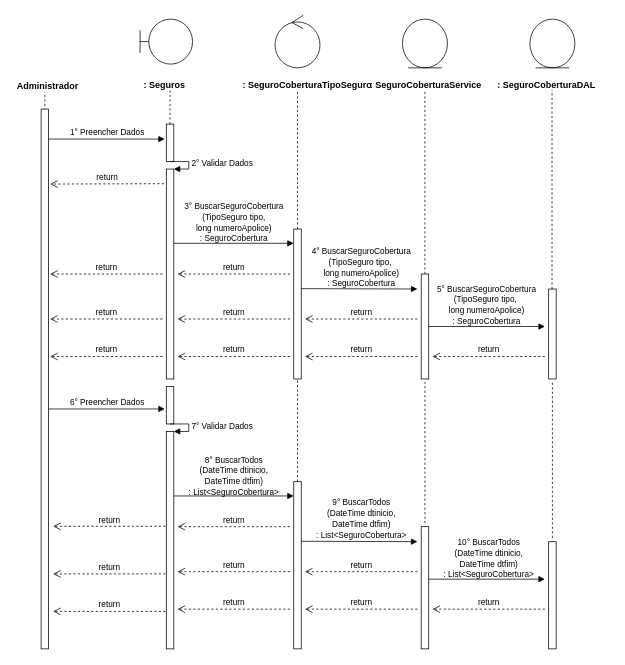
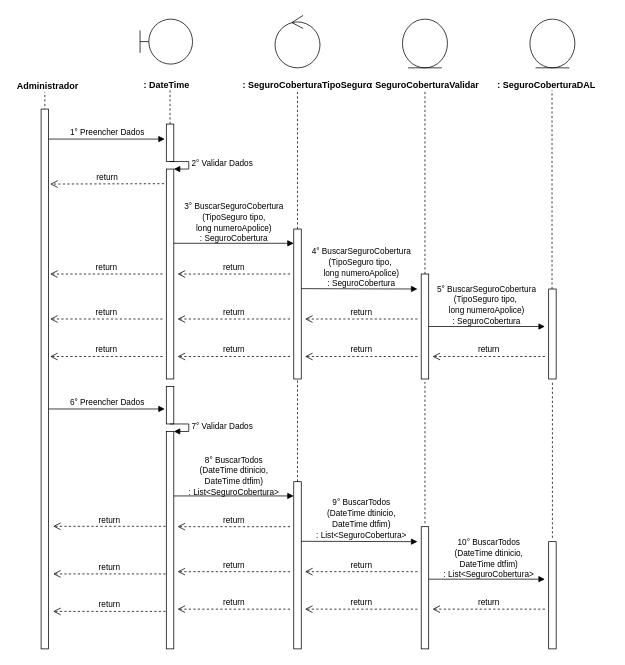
node ": Seguros": label ": Seguros" -> ": DateTime"
node ": SeguroCoberturaService": label ": SeguroCoberturaService" -> ": SeguroCoberturaValidar"
